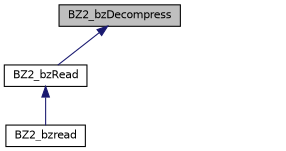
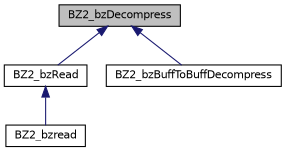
node "BZ2_bzBuffToBuffDecompress": added
